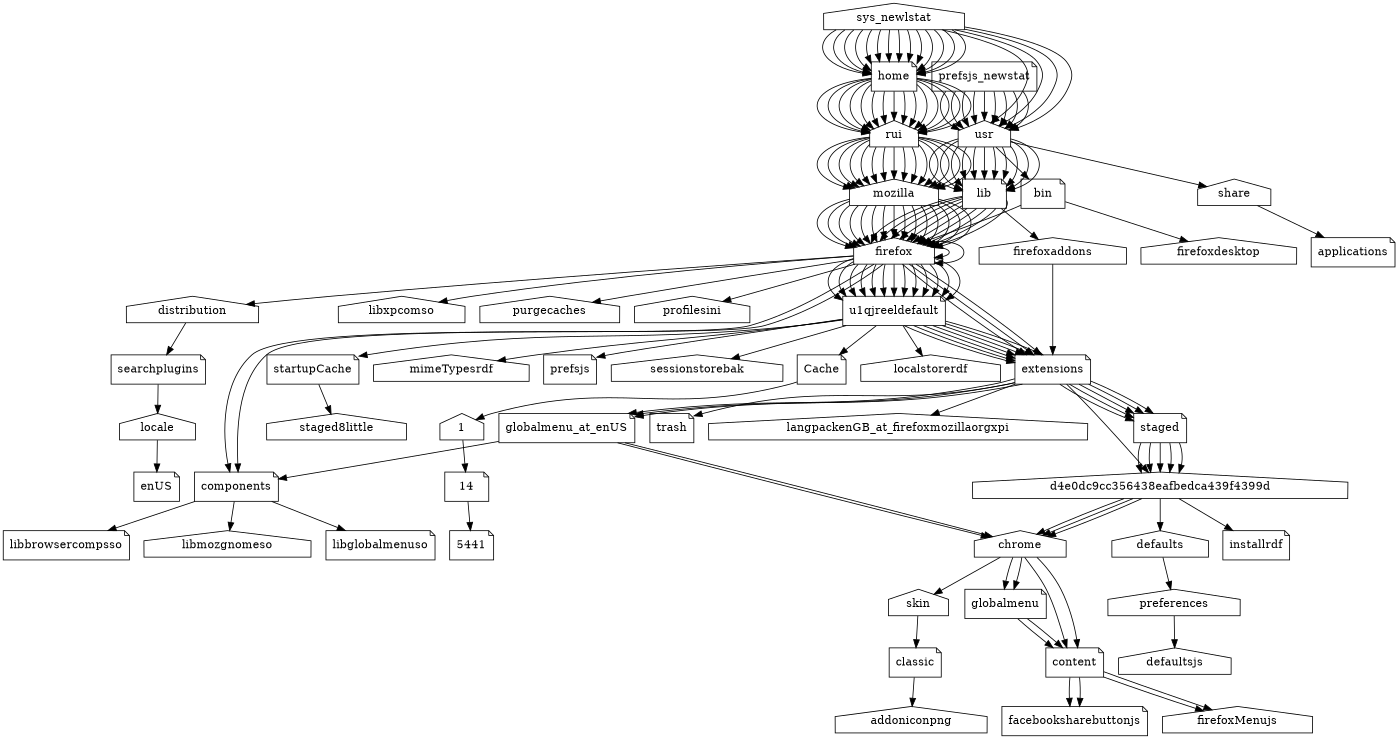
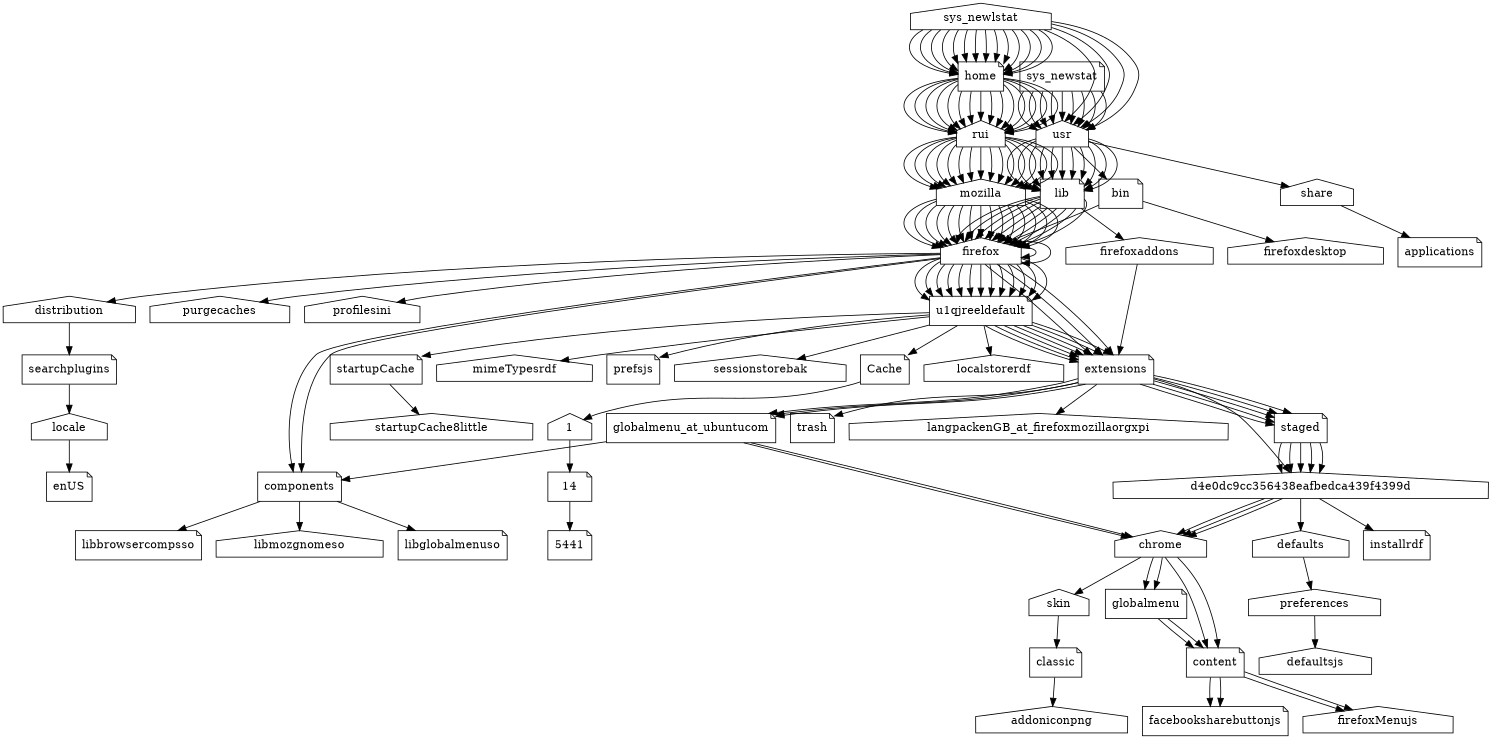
node "prefsjs_newstat": label "prefsjs_newstat" -> "sys_newstat"
node "libxpcomso": removed
node "staged8little": label "staged8little" -> "startupCache8little"
node "globalmenu_at_enUS": label "globalmenu_at_enUS" -> "globalmenu_at_ubuntucom"
